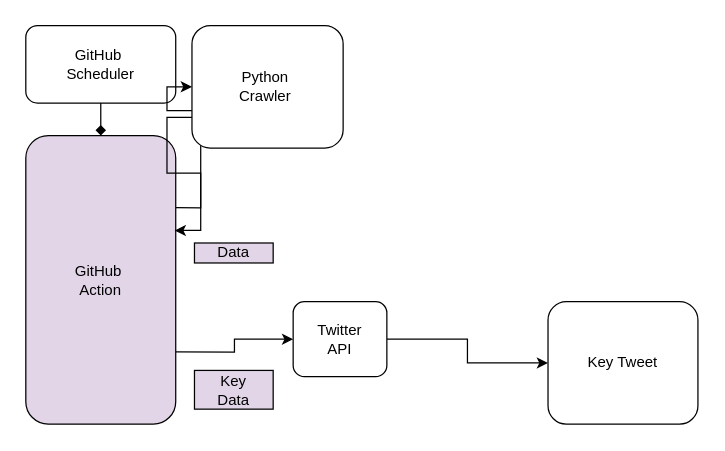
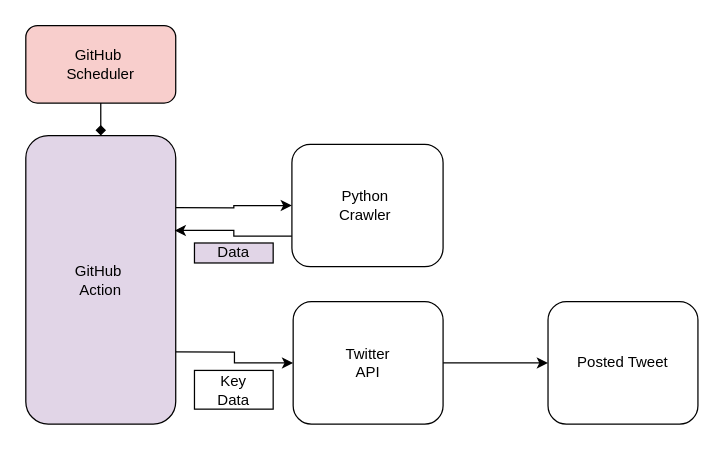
node "GitHub Scheduler": fillcolor #ffffff -> #f8cecc
node "Python Crawler": moved (268, 87) -> (368, 206)
node "Twitter API": size 94x75 -> 150x123
node "Key Tweet": label "Key Tweet" -> "Posted Tweet"
node "Key Data": fillcolor #e1d5e7 -> #ffffff
